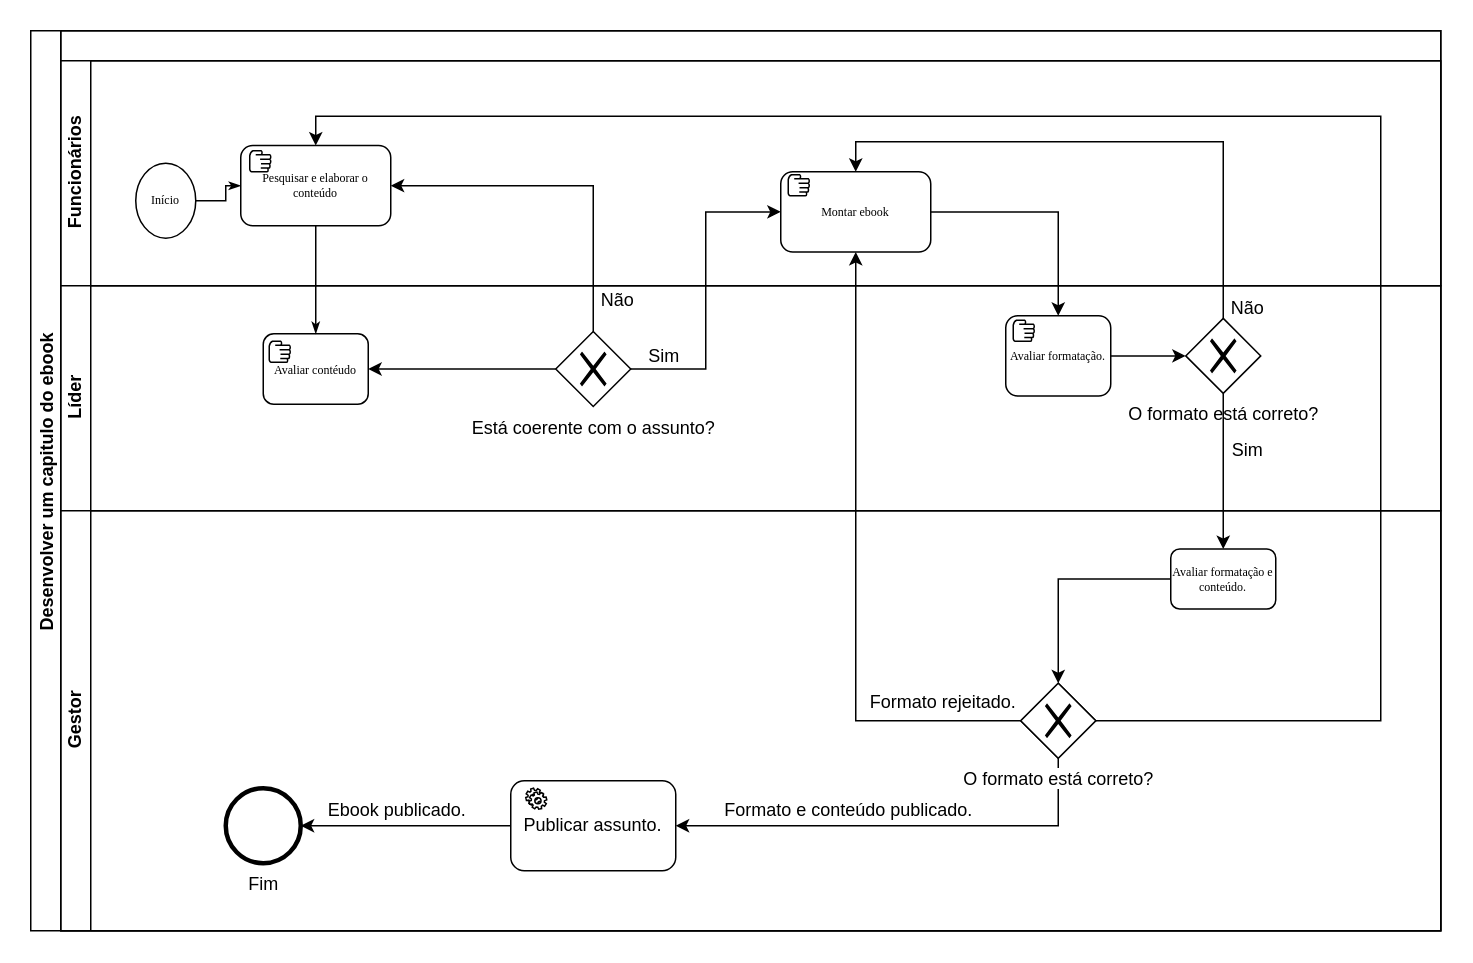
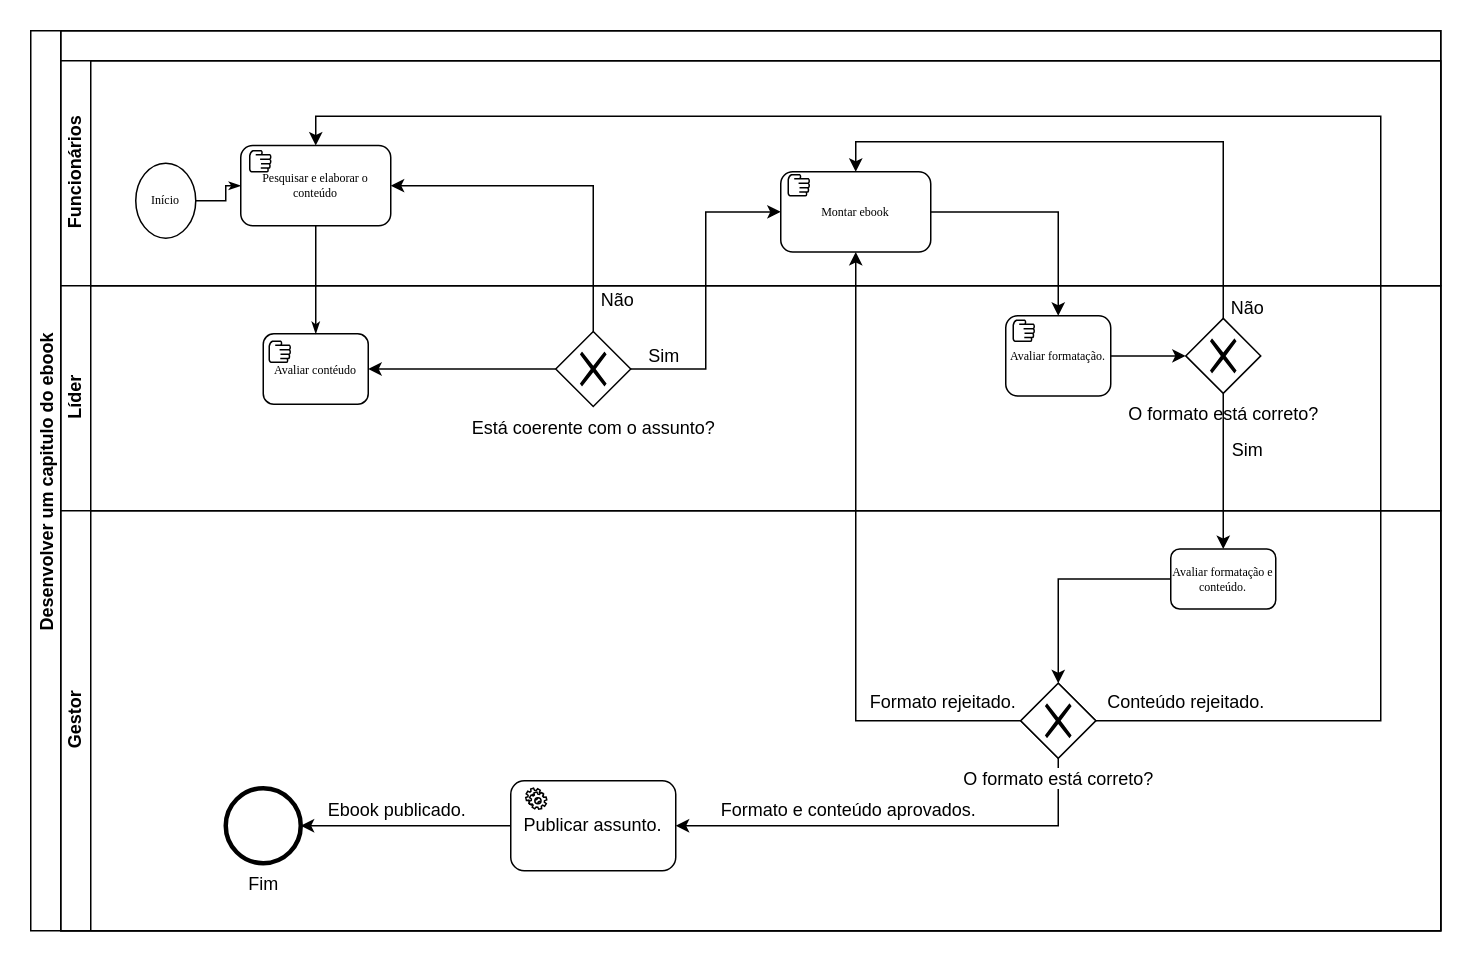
node "Conteúdo rejeitado.": added
node "Formato e conteúdo publicado.": label "Formato e conteúdo publicado." -> "Formato e conteúdo aprovados."
